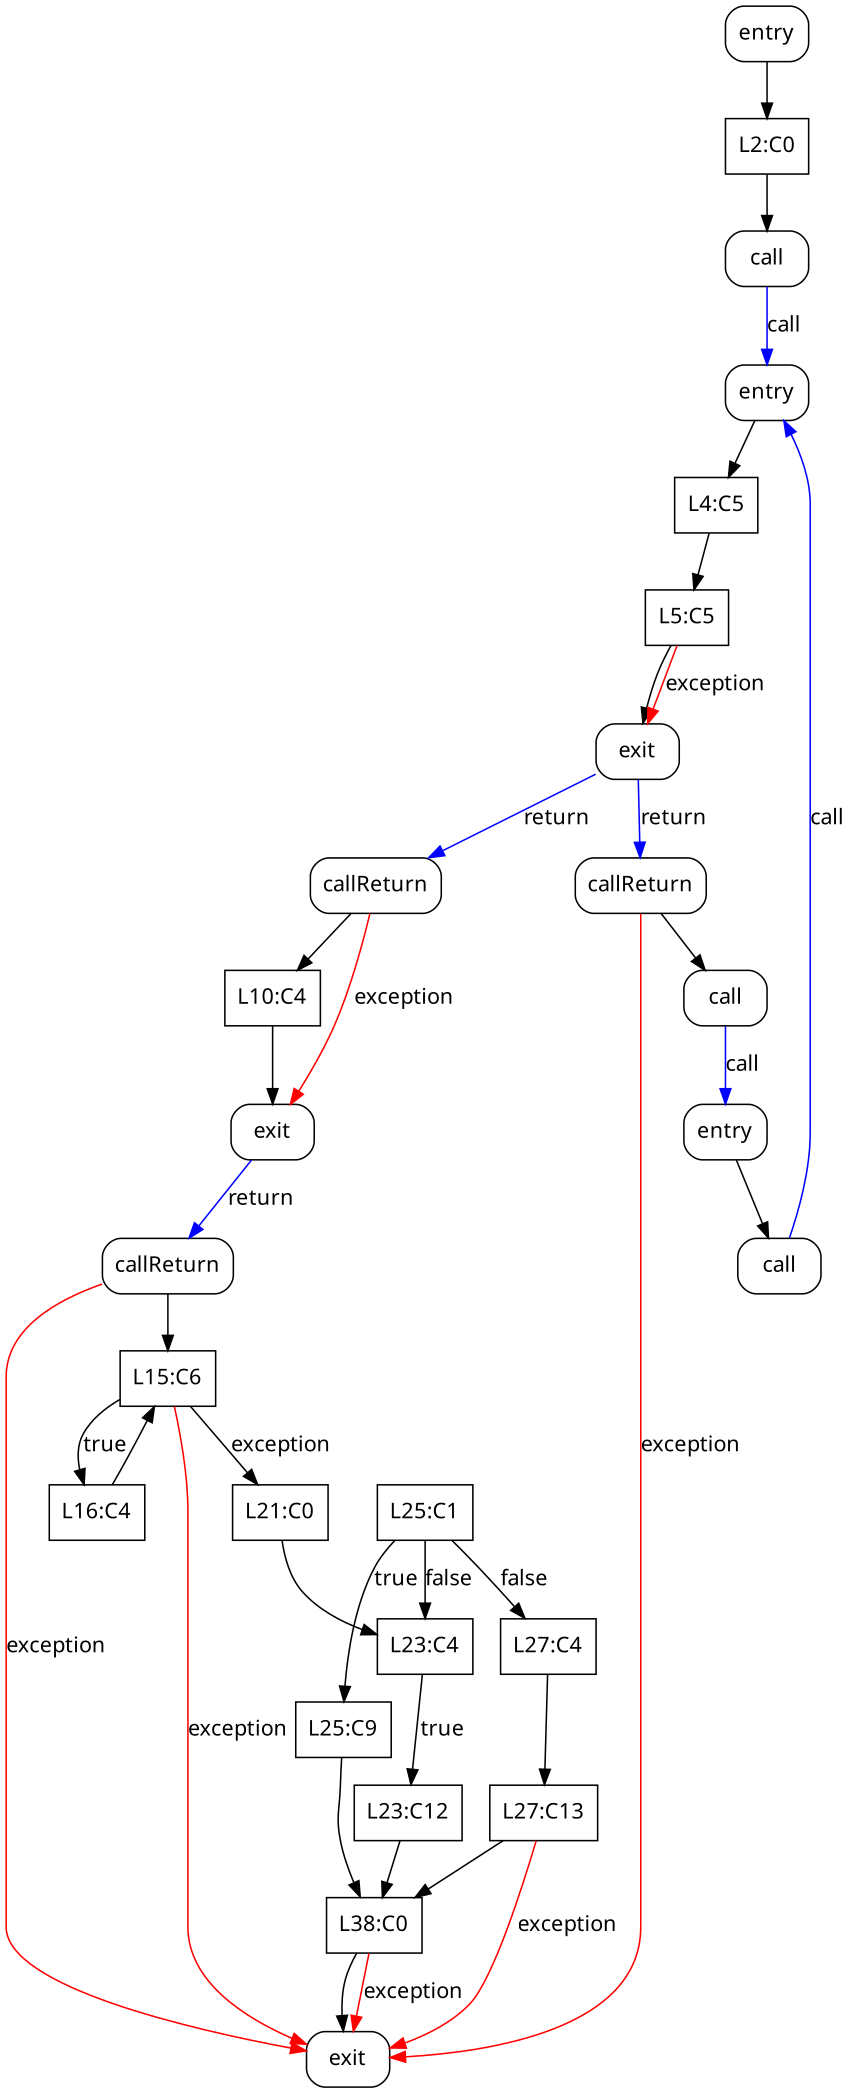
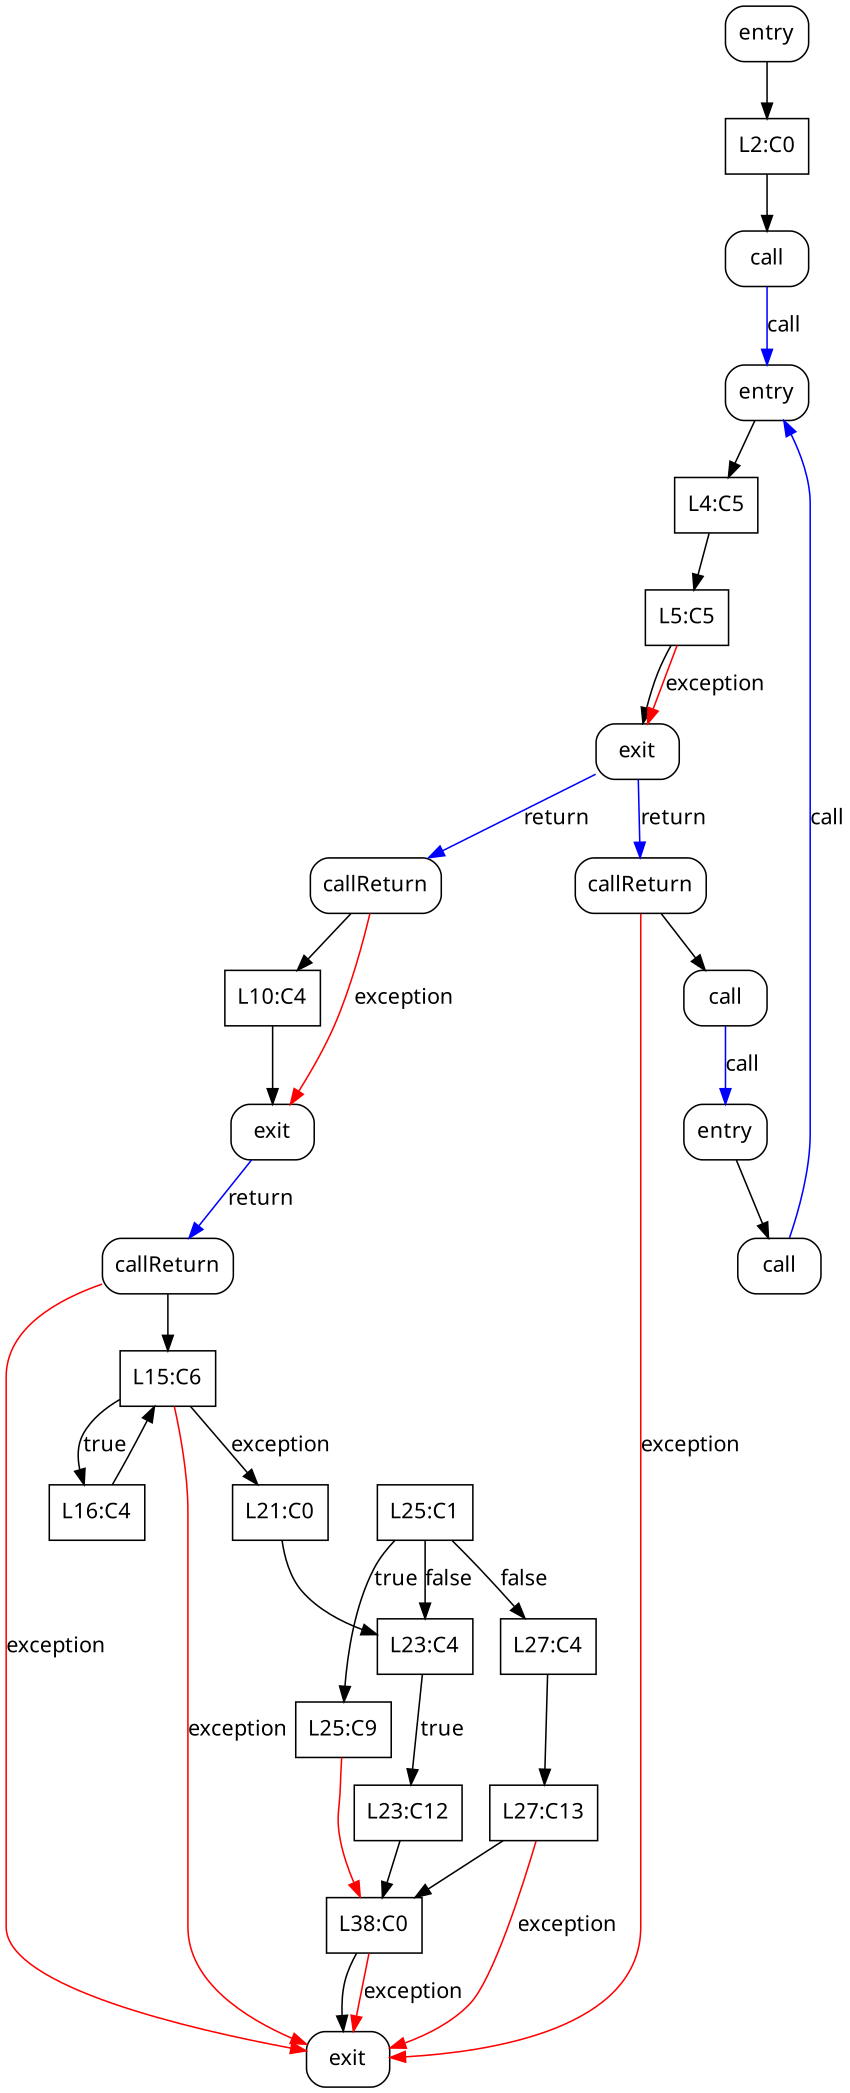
edge "L25:C9" -> "L38:C0": color black -> red
